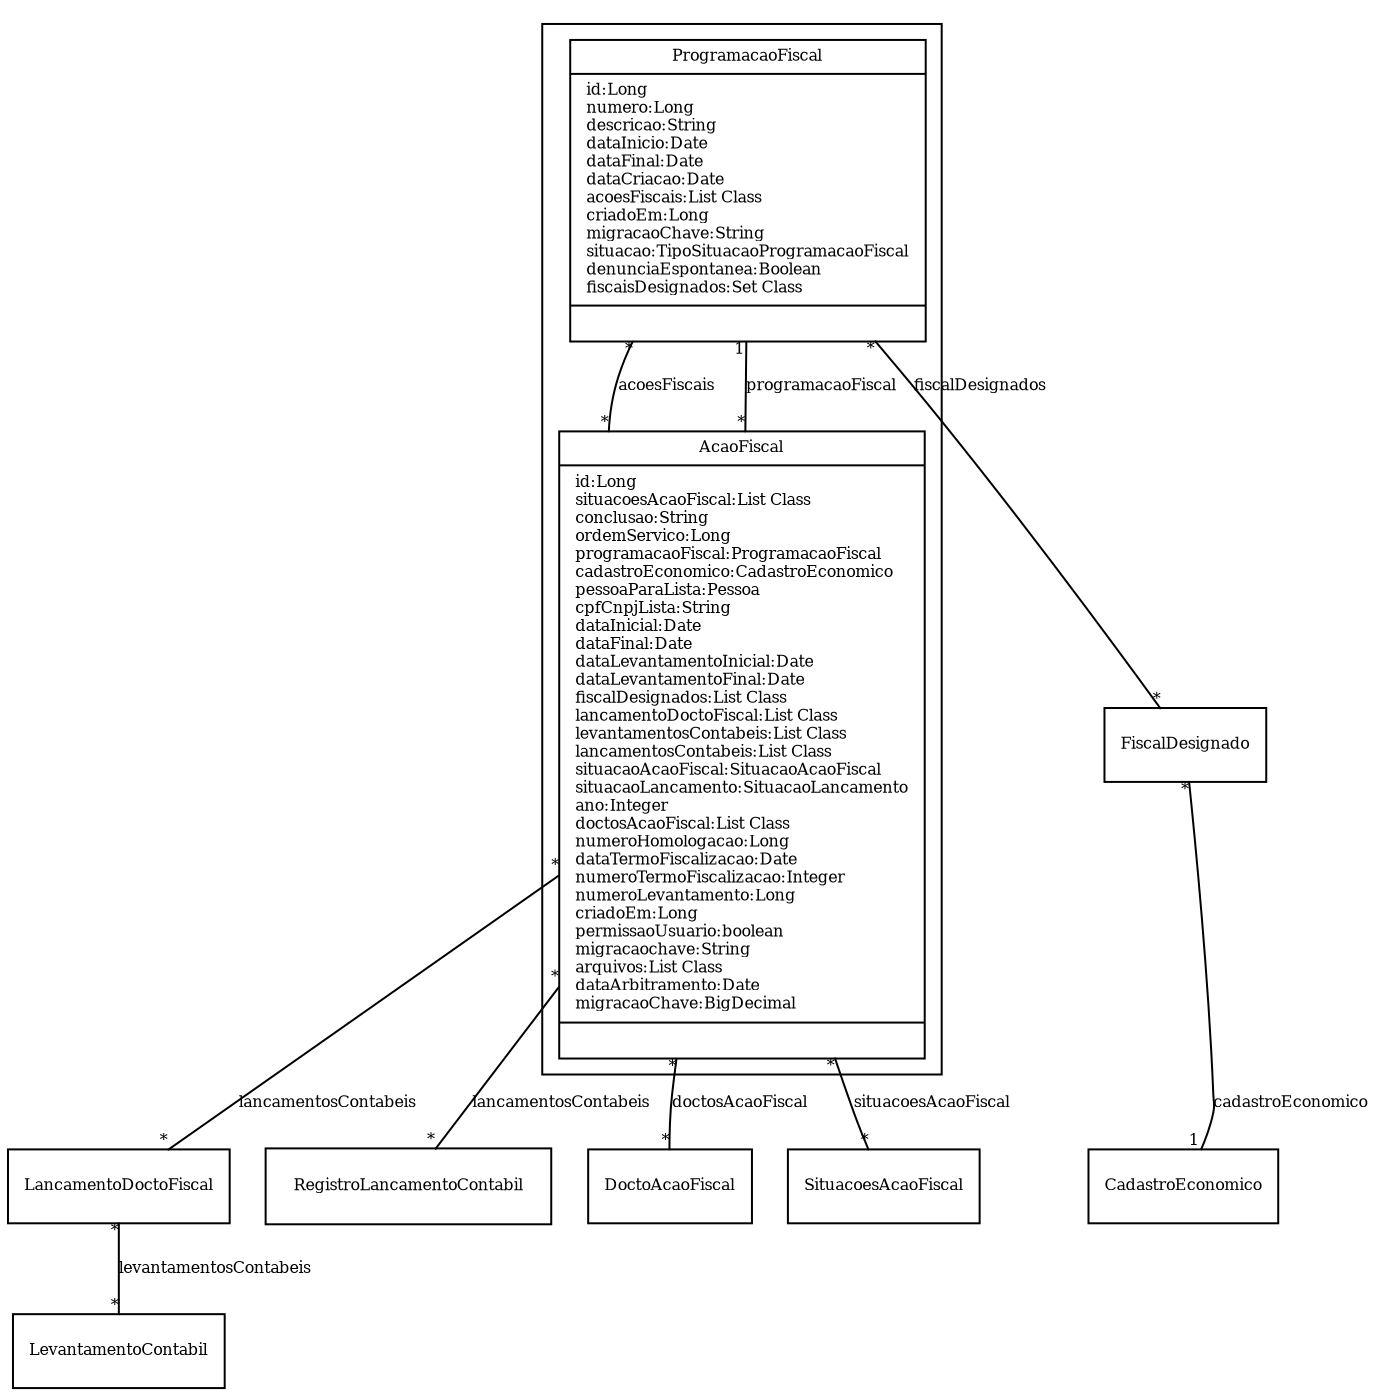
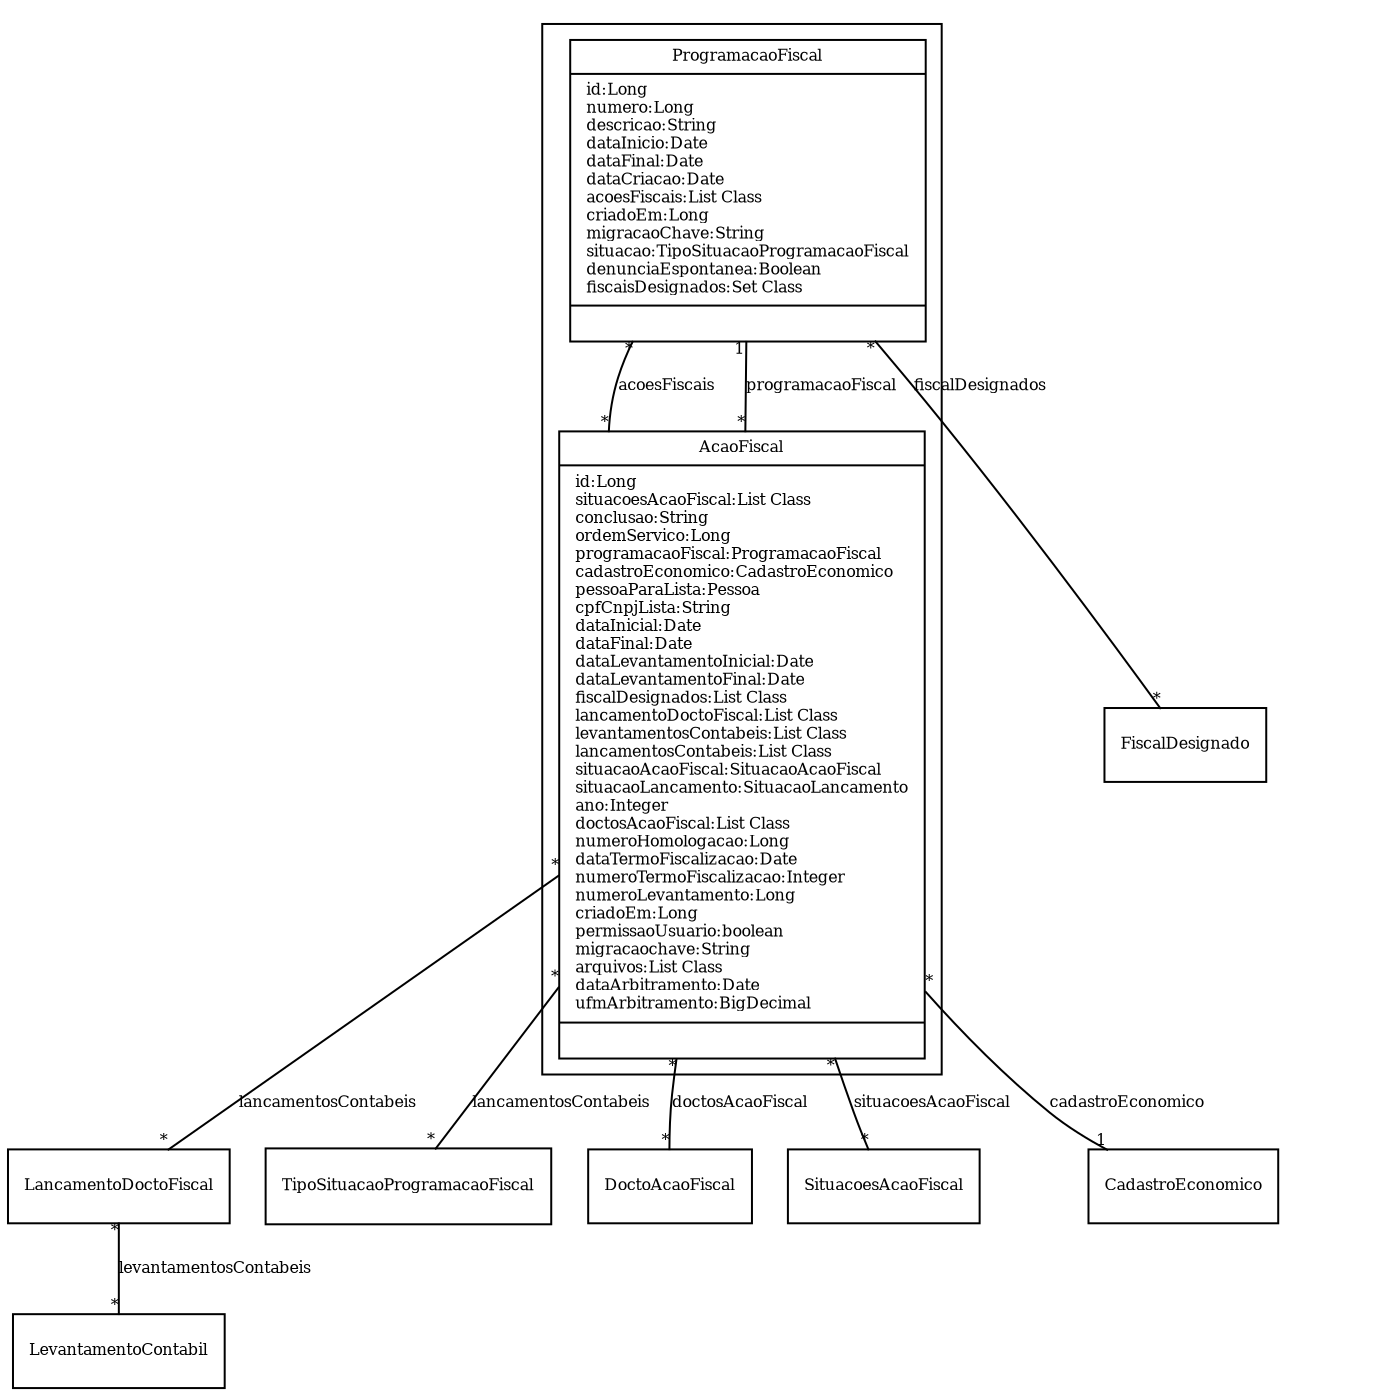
edge "FiscalDesignado" -- "CadastroEconomico": now "AcaoFiscal" -- "CadastroEconomico"
node "AcaoFiscal": text "migracaoChave:BigDecimal" -> "ufmArbitramento:BigDecimal"
node "RegistroLancamentoContabil": label "RegistroLancamentoContabil" -> "TipoSituacaoProgramacaoFiscal"
